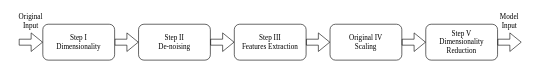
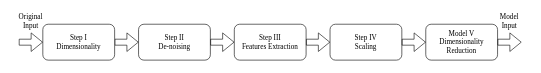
node "Original IV Scaling": label "Original IV Scaling" -> "Step IV Scaling"
node "Step V Dimensionality Reduction": label "Step V Dimensionality Reduction" -> "Model V Dimensionality Reduction"
